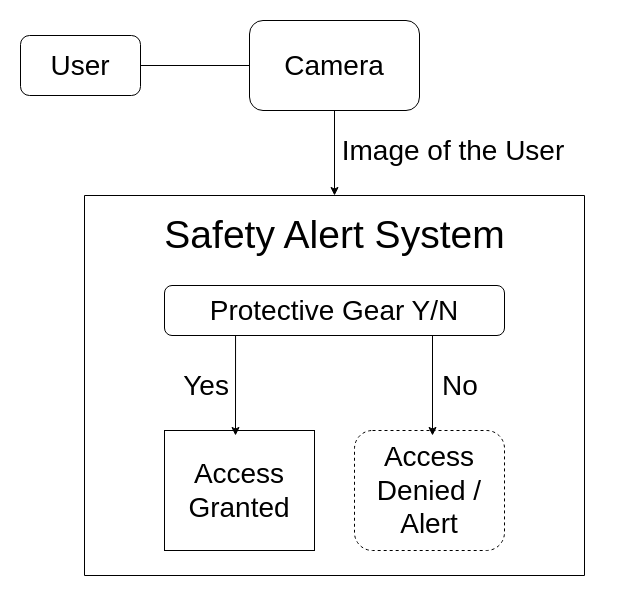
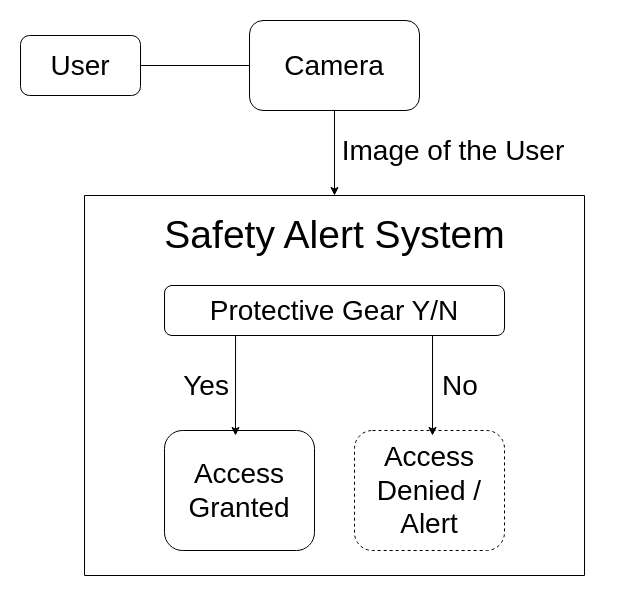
node "Access Granted": shape rectangle -> rounded rectangle
